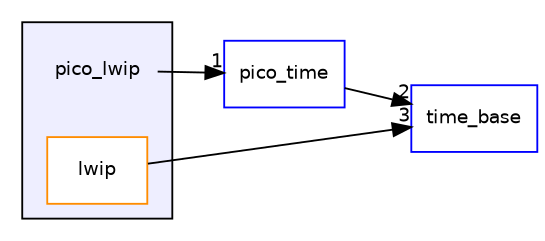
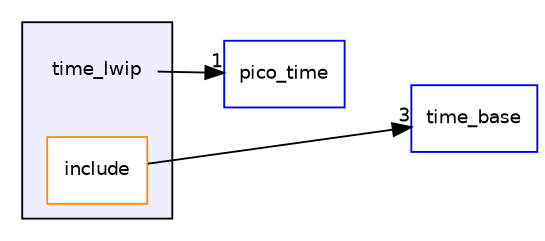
node "pico_lwip": label "pico_lwip" -> "time_lwip"
edge "pico_time" -> "time_base": removed
node "lwip": label "lwip" -> "include"
